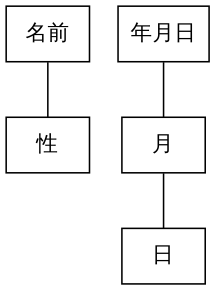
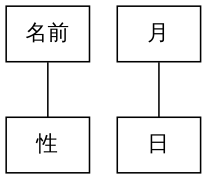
node "年月日": removed
